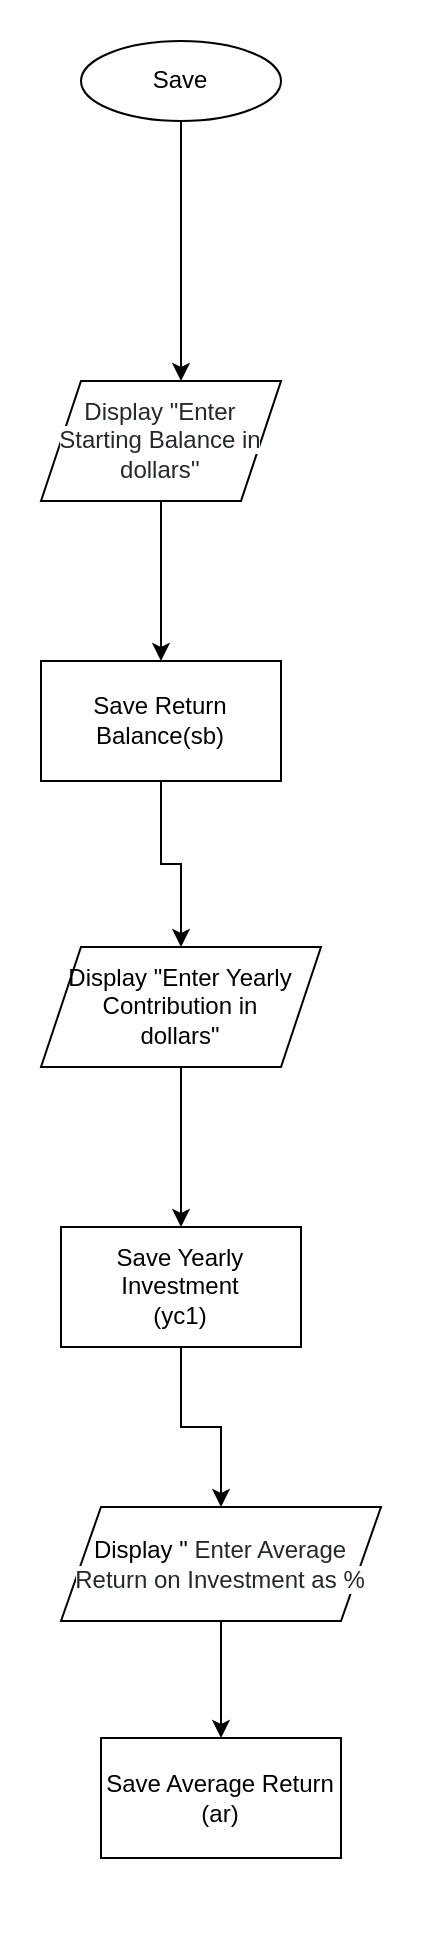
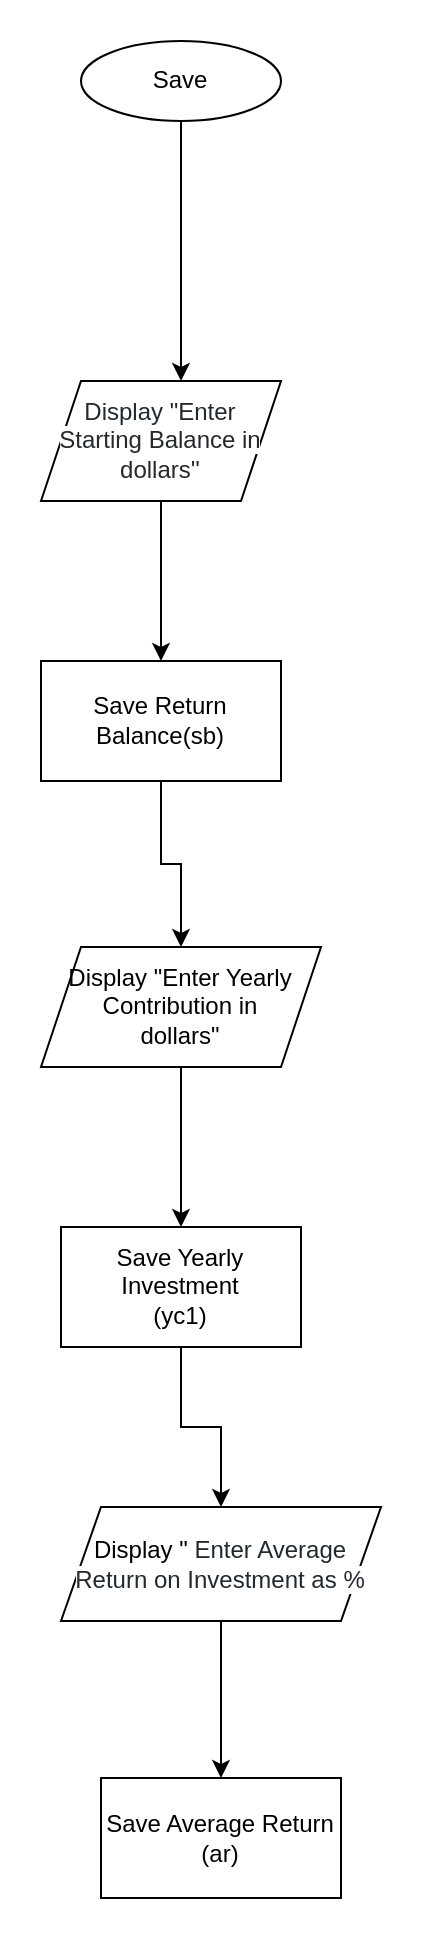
node "Save Average Return (ar)": moved (221, 1798) -> (221, 1838)
